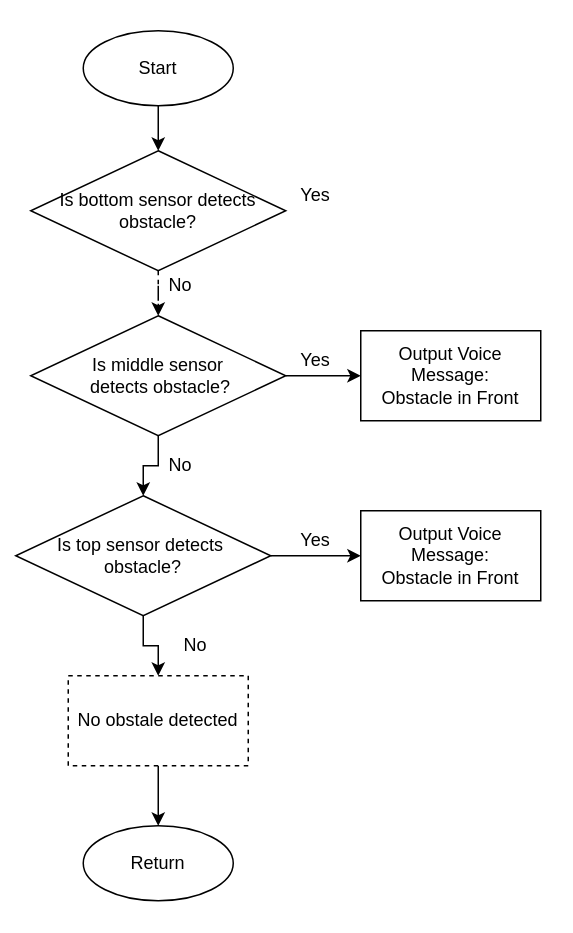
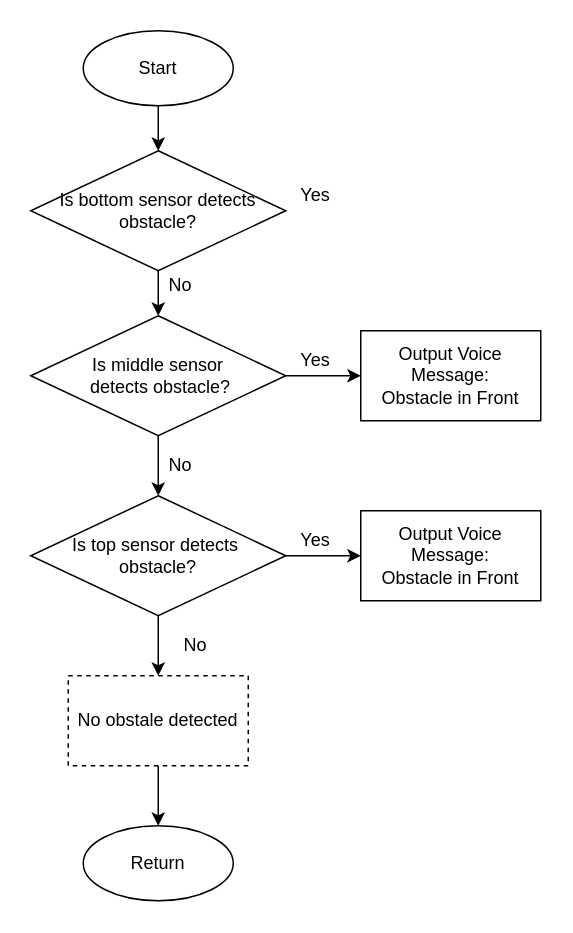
edge "Is bottom sensor detects obstacle?" -> "Is middle sensor detects obstacle?": style dashed -> solid
node "Is top sensor detects obstacle?": moved (143, 556) -> (158, 556)
